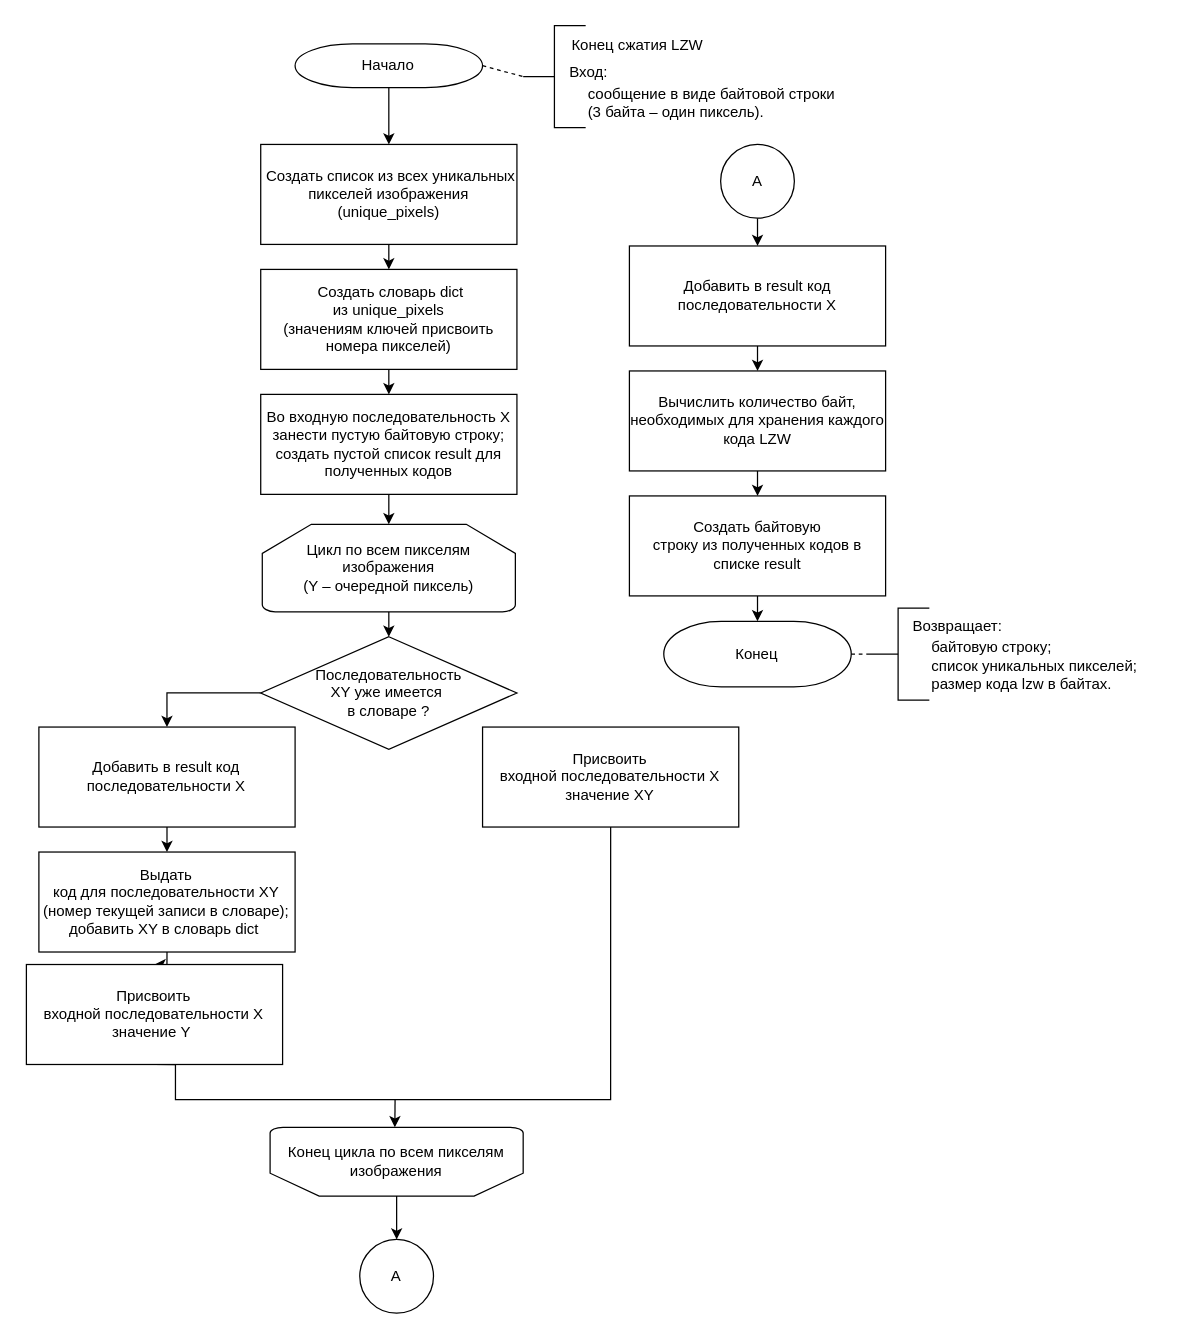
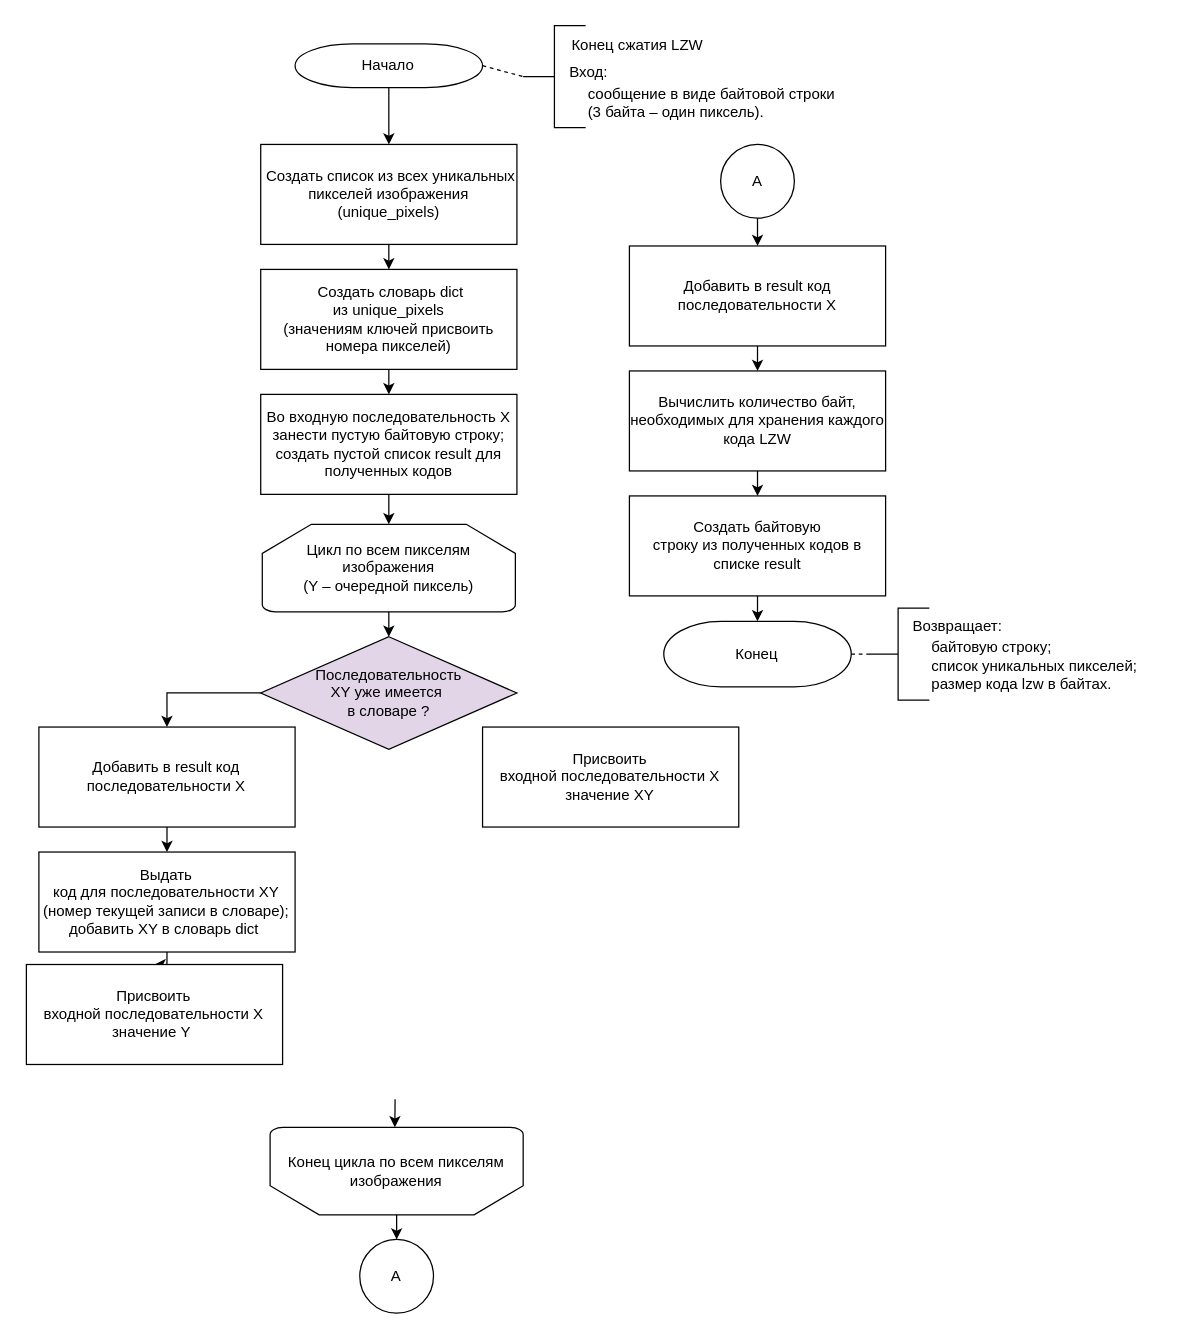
node "Последовательность XY уже имеется в словаре ?": fillcolor #ffffff -> #e1d5e7
edge "Присвоить входной последовательности X значение XY" -- "Присвоить входной последовательности X значение Y": removed
node "Конец цикла по всем пикселям изображения": size 253x69 -> 253x88
